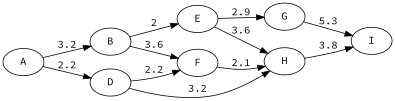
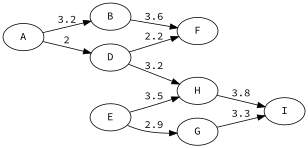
edge "G" -> "I": label "5.3" -> "3.3"
edge "B" -> "E": removed, label "2"
edge "E" -> "H": label "3.6" -> "3.5"
edge "A" -> "D": label "2.2" -> "2"
edge "F" -> "H": removed, label "2.1"
